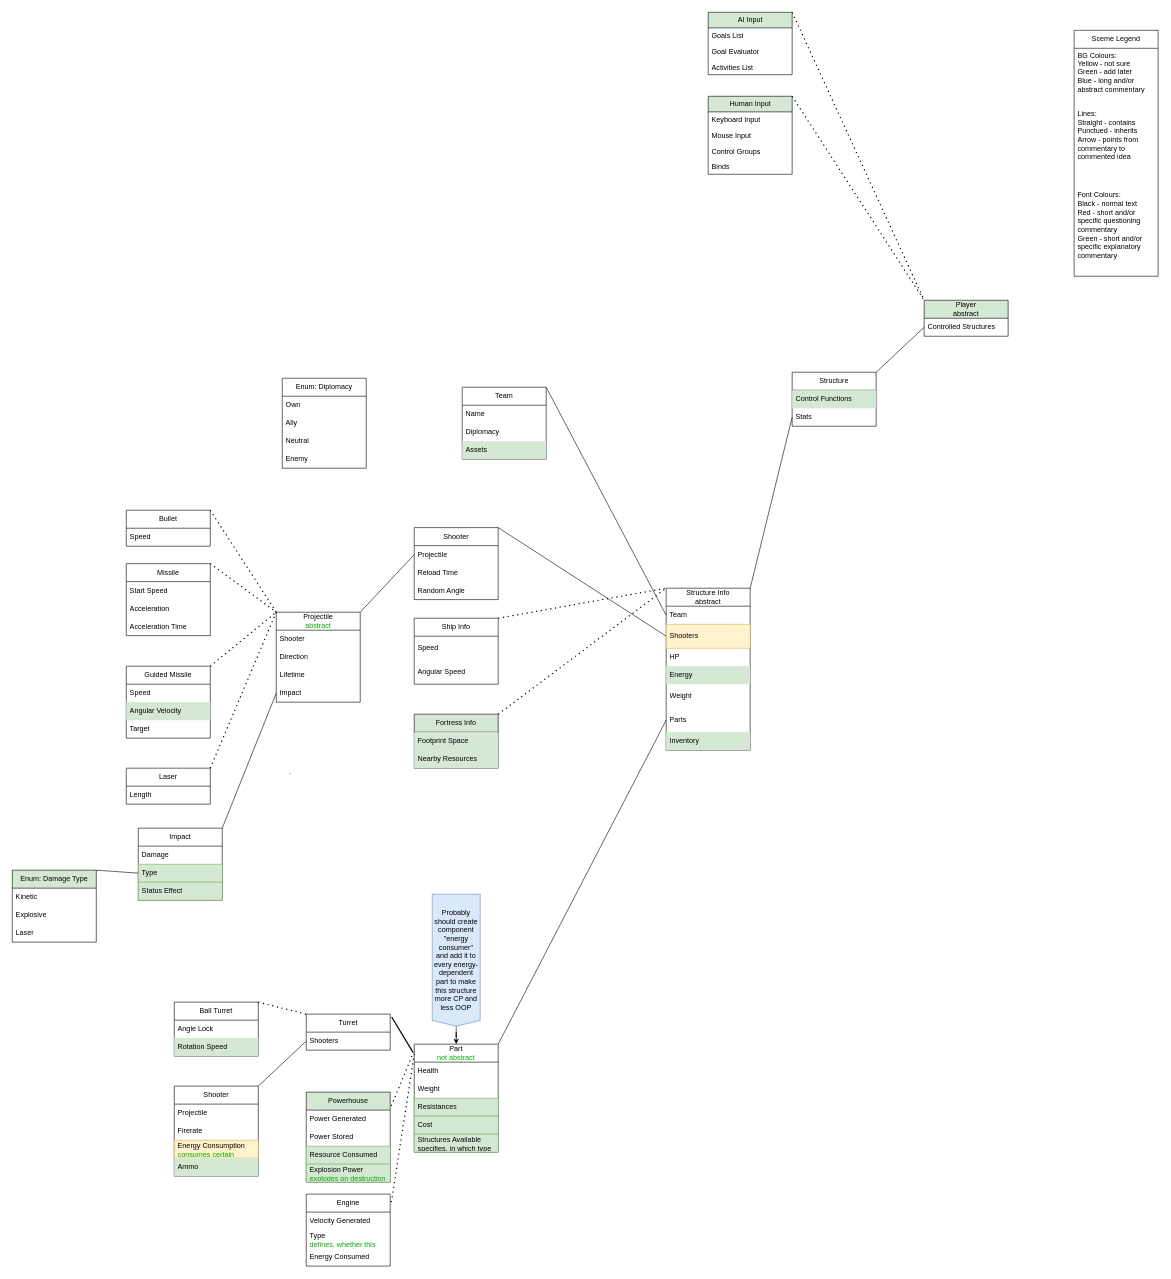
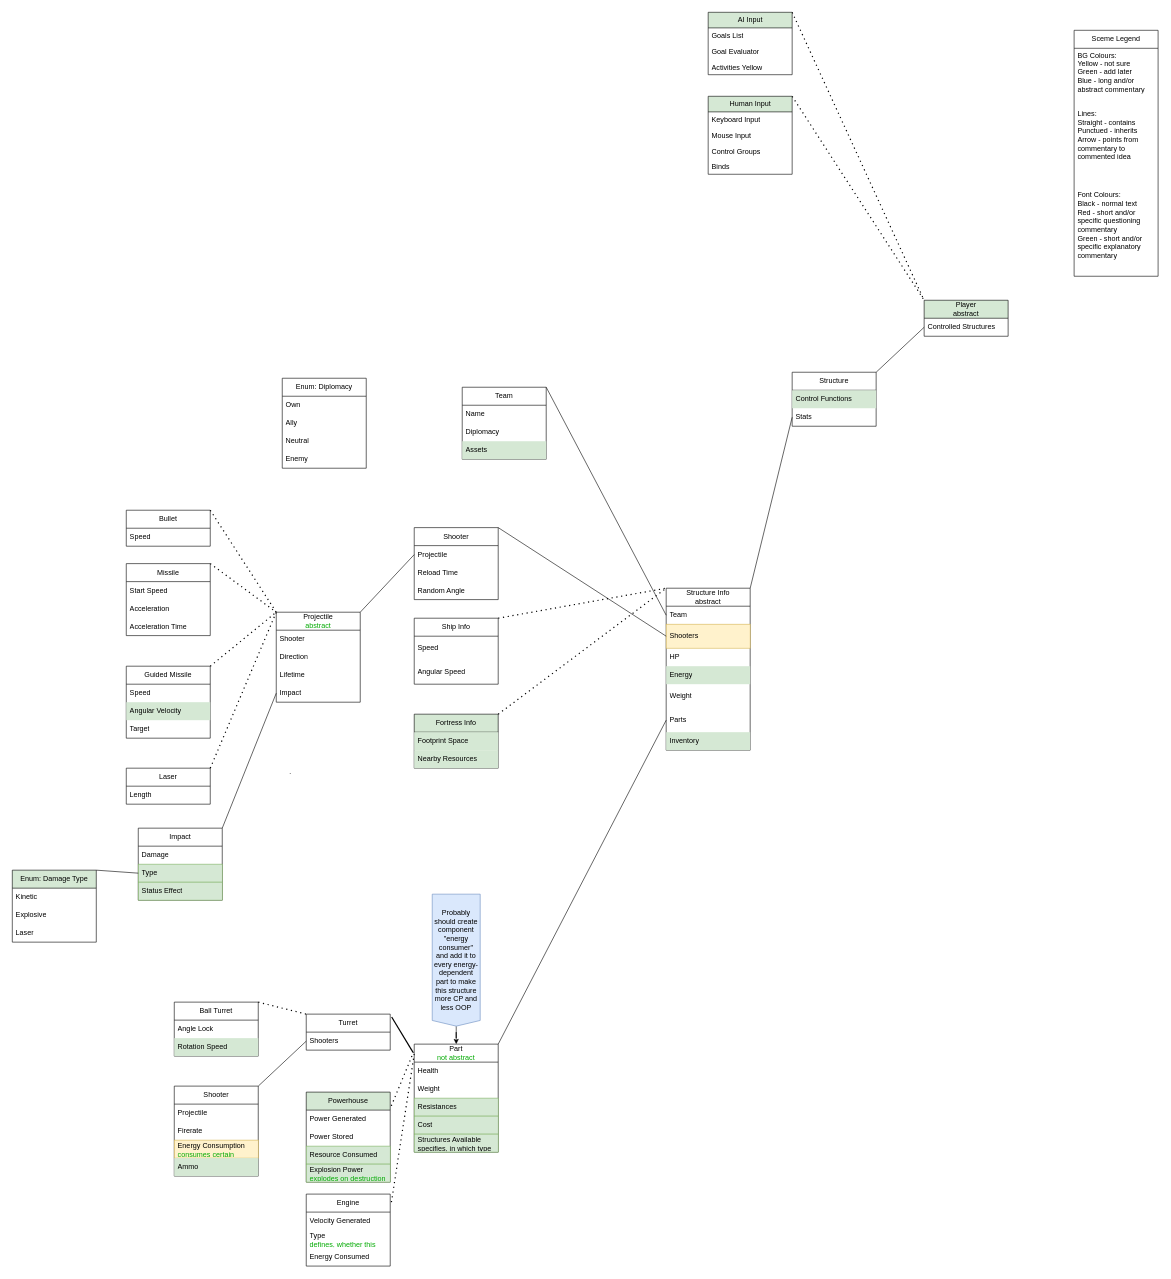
node "Activities List": label "Activities List" -> "Activities Yellow"
